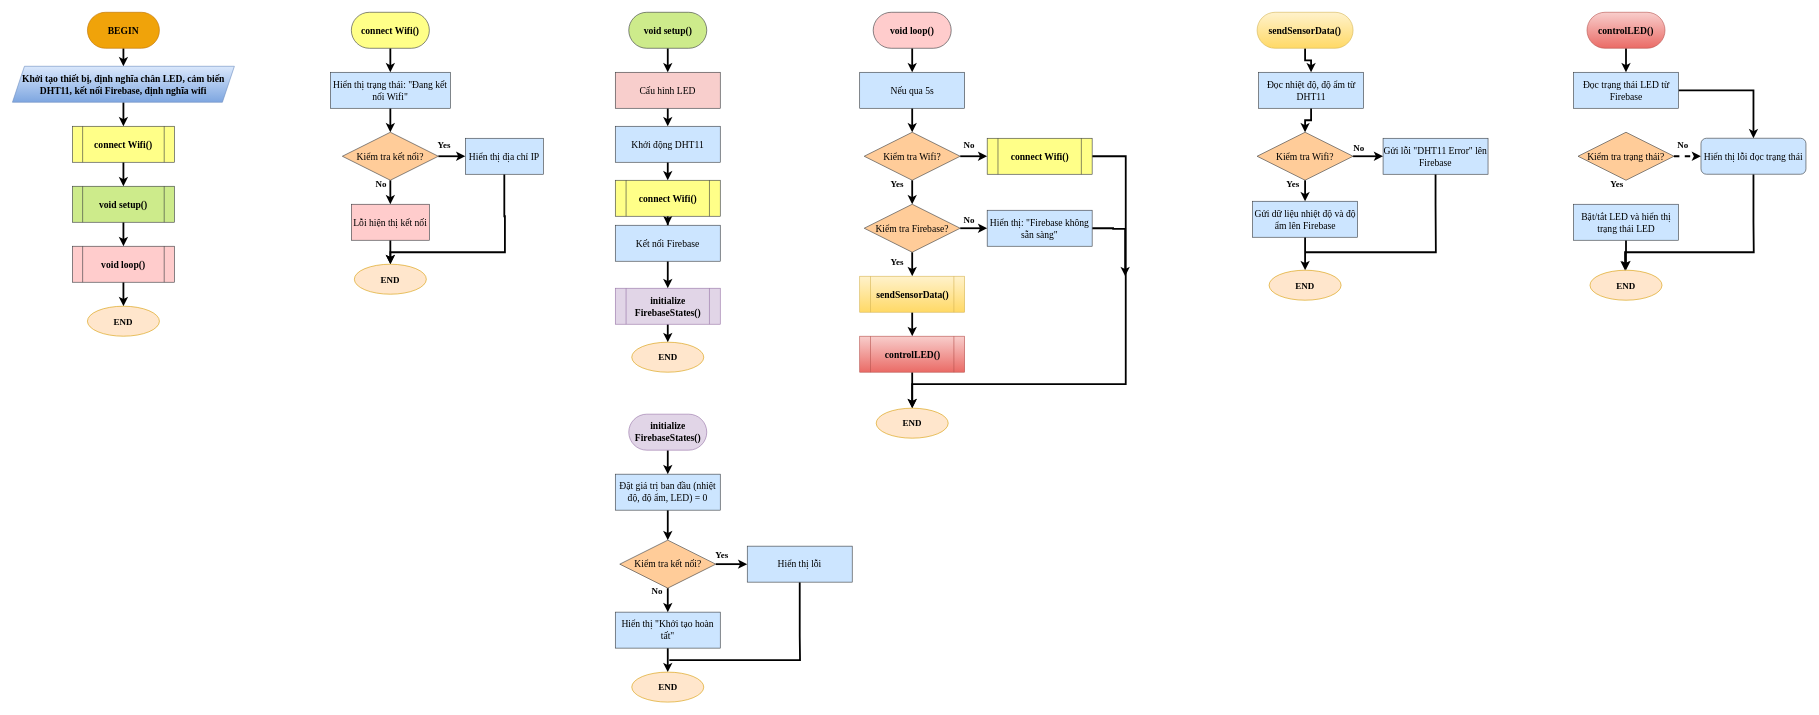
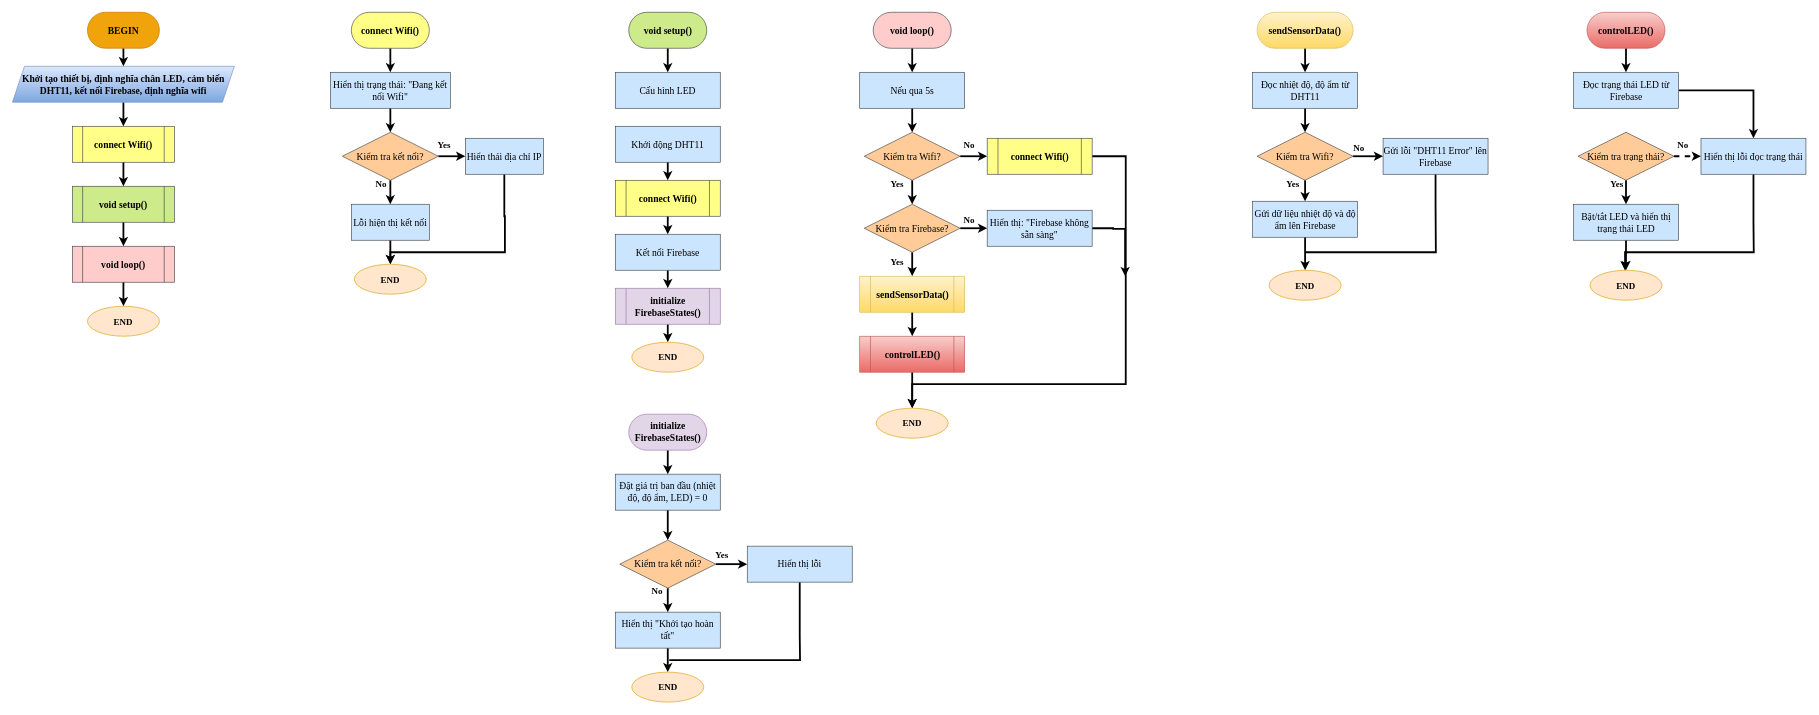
node "Cấu hình LED": fillcolor #f8cecc -> #cce5ff
node "Đọc nhiệt độ, độ ẩm từ DHT11": moved (1311, 90) -> (1305, 90)
edge "Cấu hình LED" -> "Khởi động DHT11": removed
node "Hiển thị địa chỉ IP": label "Hiển thị địa chỉ IP" -> "Hiển thái địa chỉ IP"
node "Hiển thị lỗi đọc trạng thái": shape rounded rectangle -> rectangle
edge "Kiểm tra trạng thái?" -> "Bật/tắt LED và hiển thị trạng thái LED": added
node "Lỗi hiện thị kết nối": fillcolor #ffcccc -> #cce5ff
node "Kết nối Firebase": moved (668, 243) -> (668, 252)
